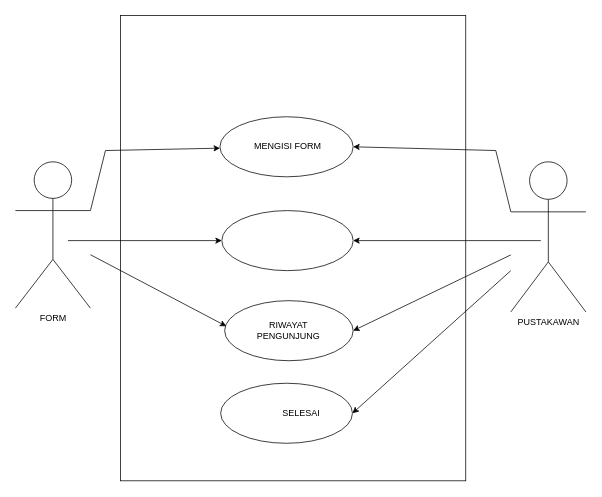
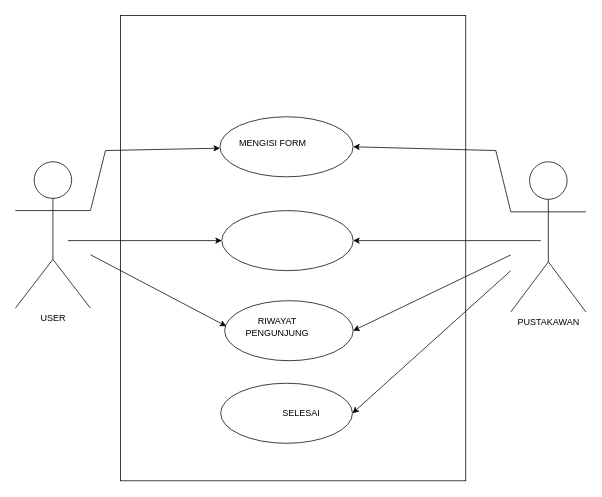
node "MENGISI FORM": moved (287, 147) -> (272, 143)
node "FORM": label "FORM" -> "USER"
node "RIWAYAT PENGUNJUNG": moved (288, 330) -> (277, 327)
